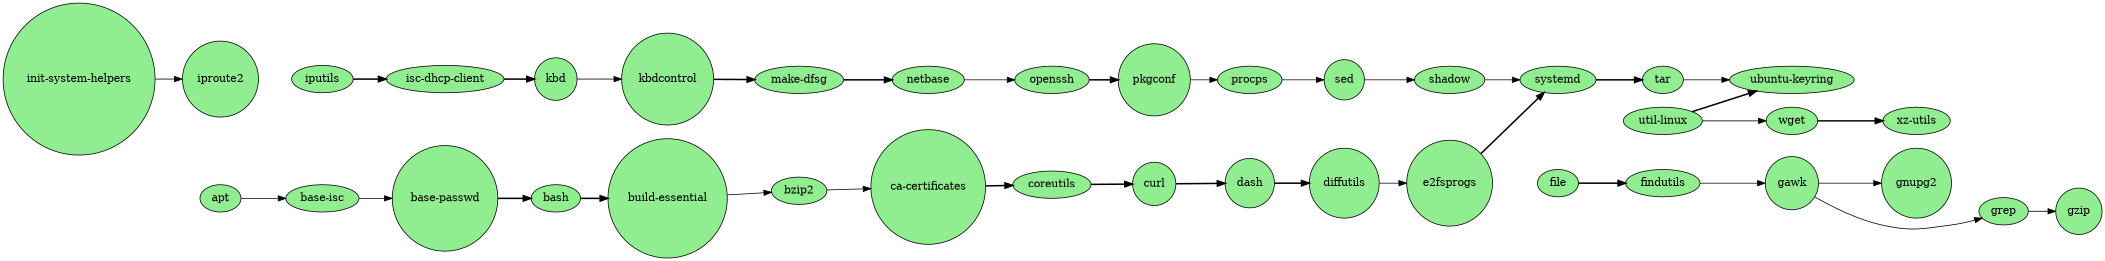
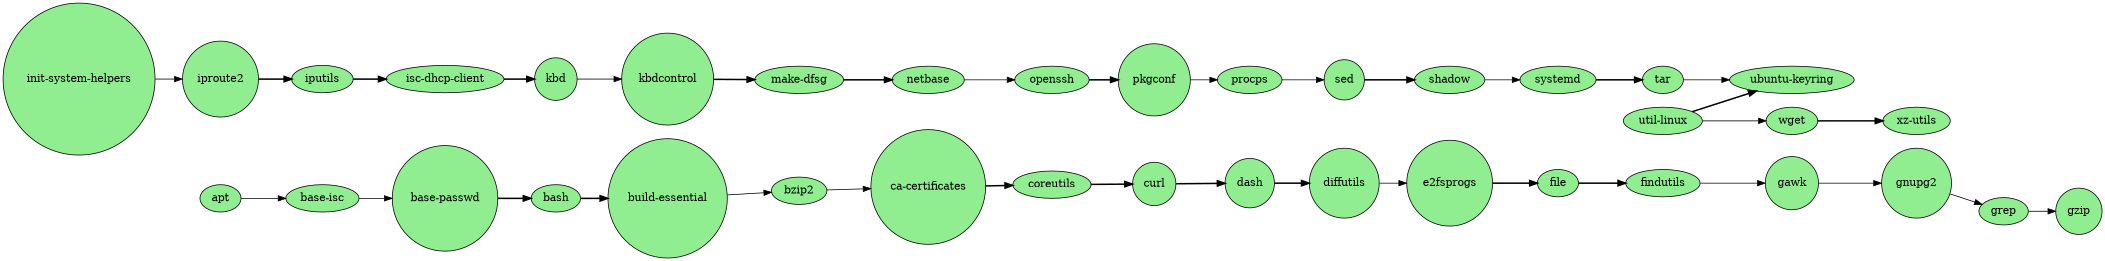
edge "iproute2" -> "iputils": added
edge "sed" -> "shadow": style solid -> bold
edge "e2fsprogs" -> "systemd": now "e2fsprogs" -> "file"
edge "gawk" -> "grep": now "gnupg2" -> "grep"
